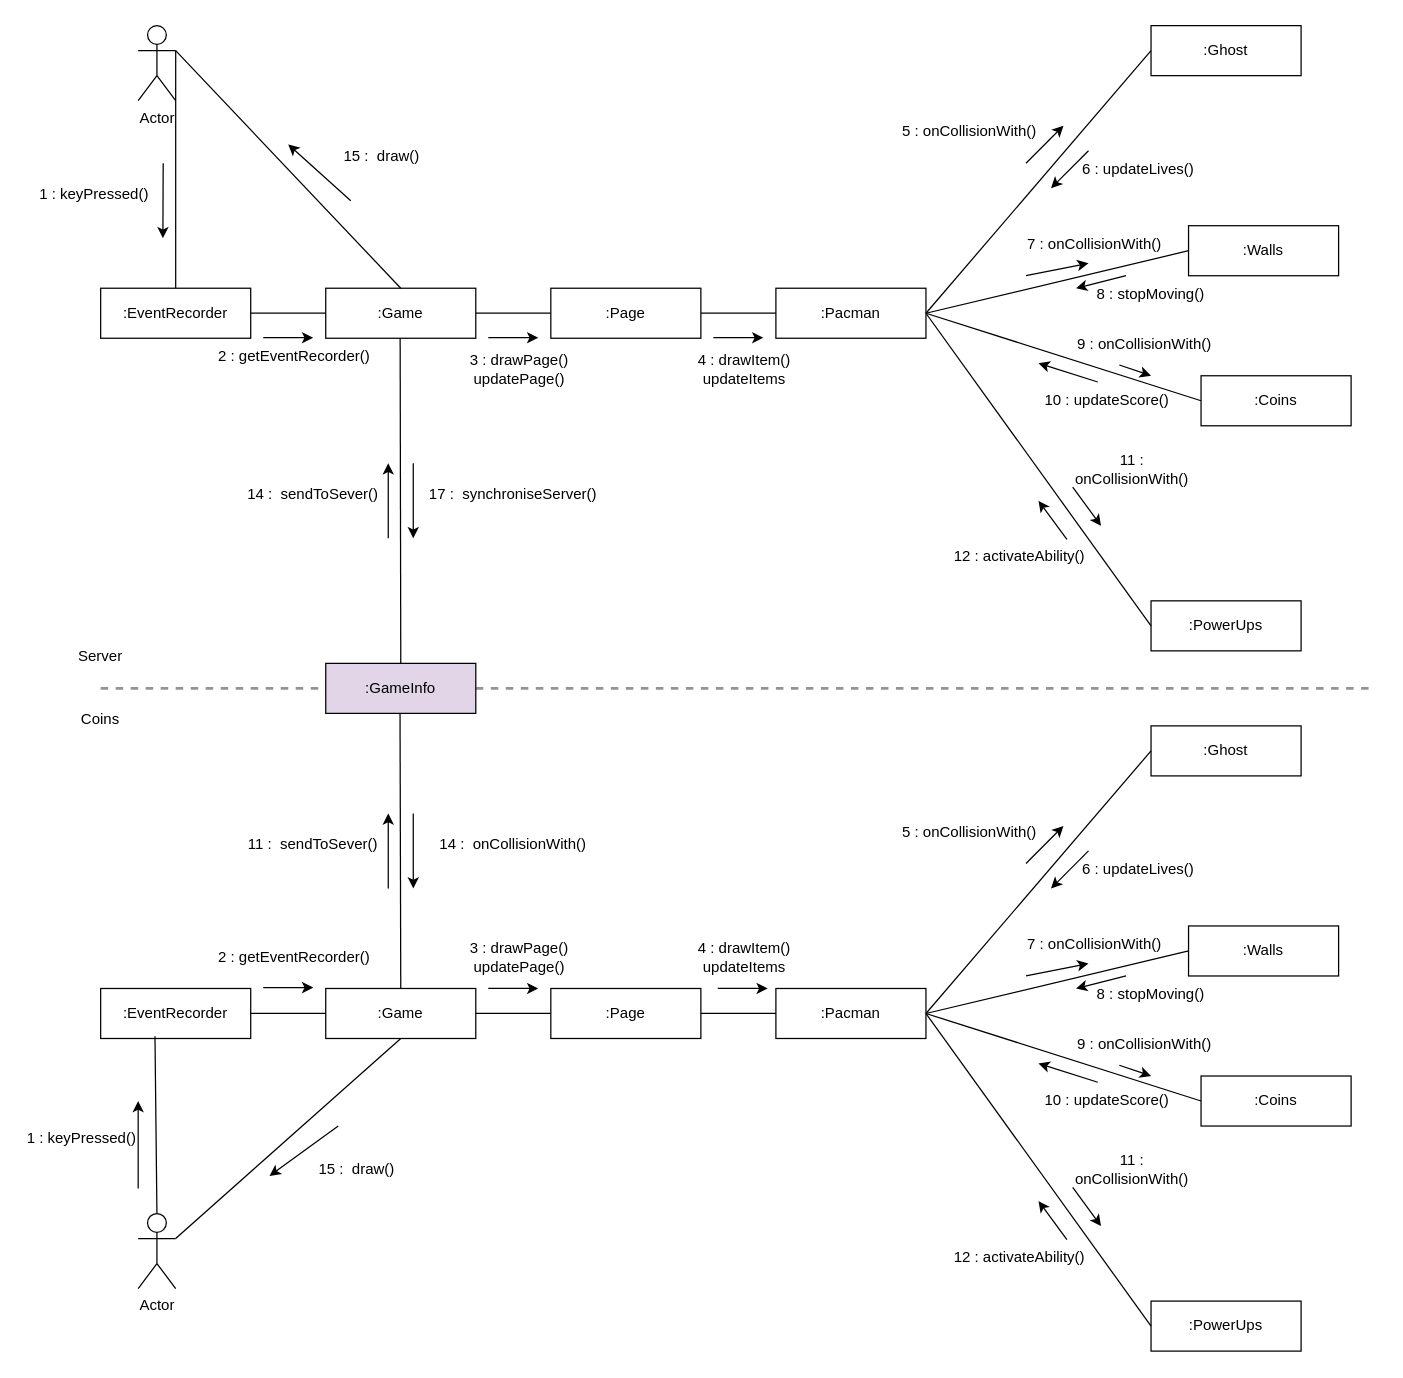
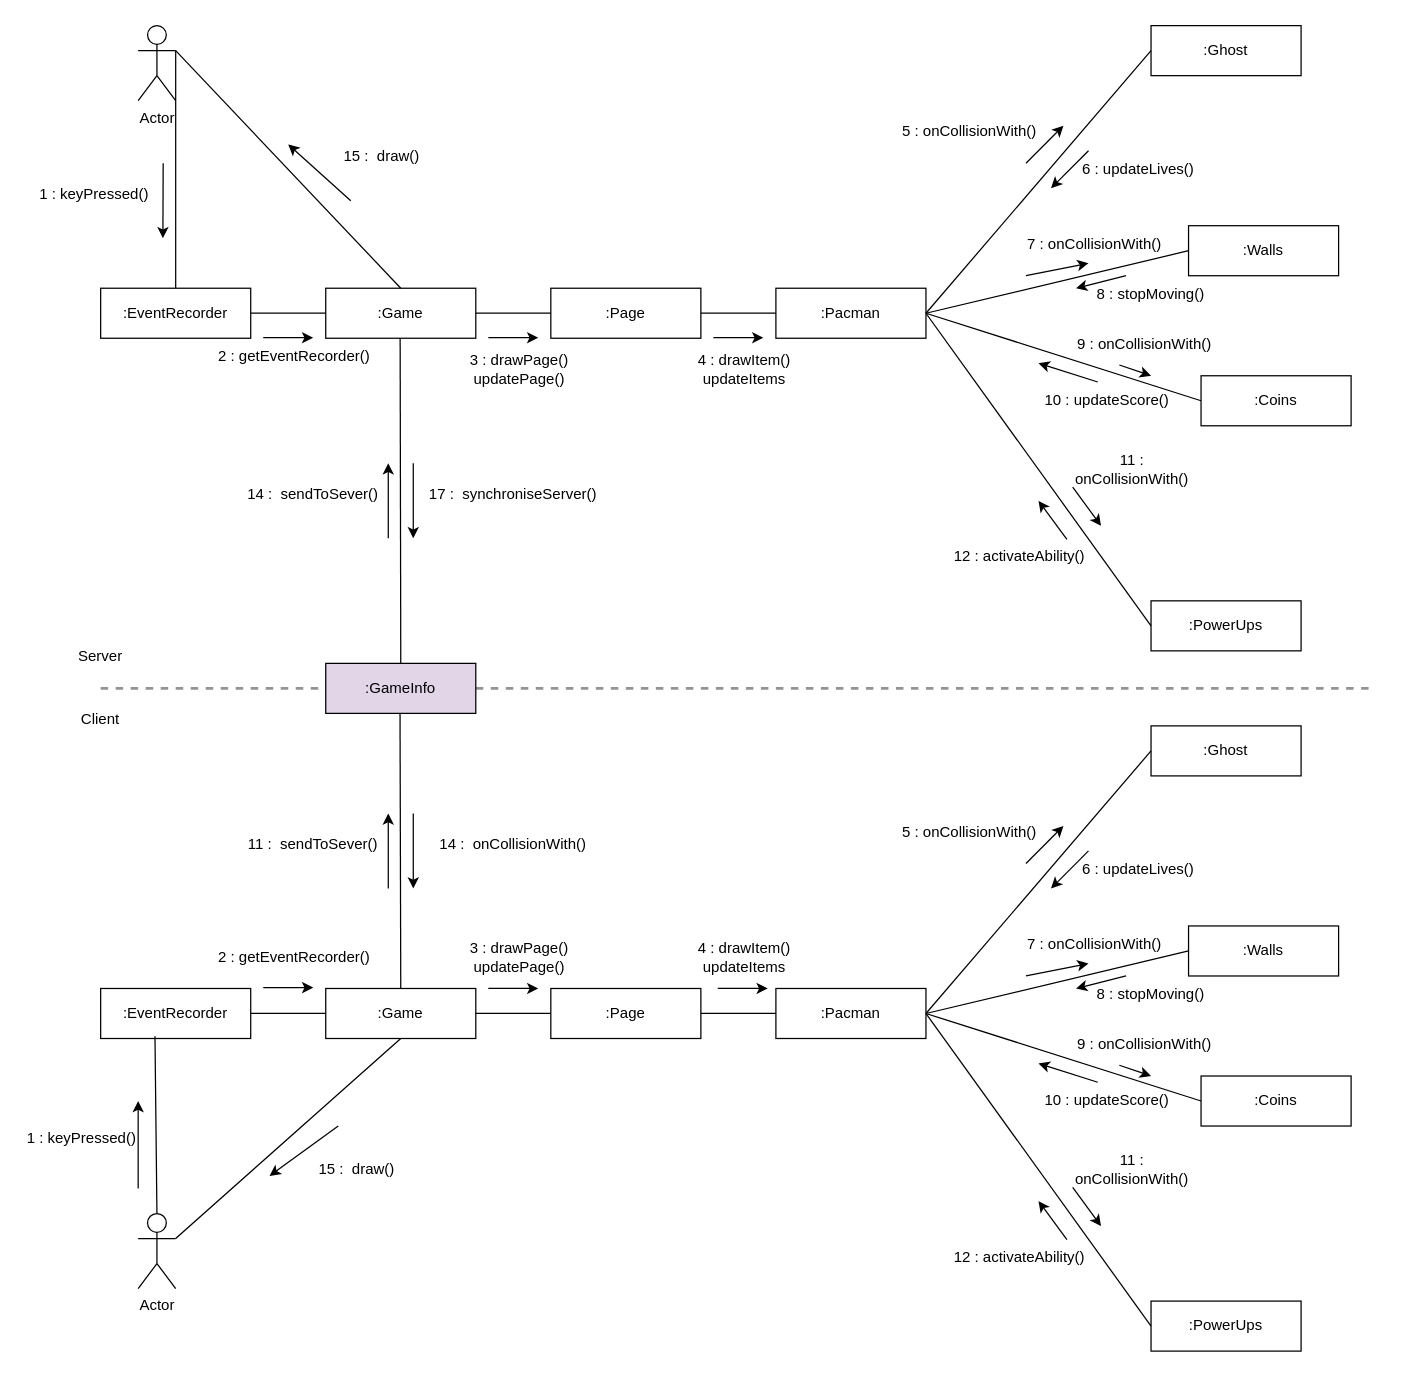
node "Coins": label "Coins" -> "Client"
